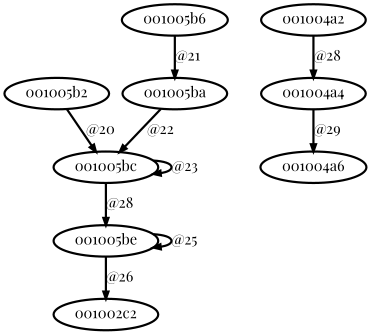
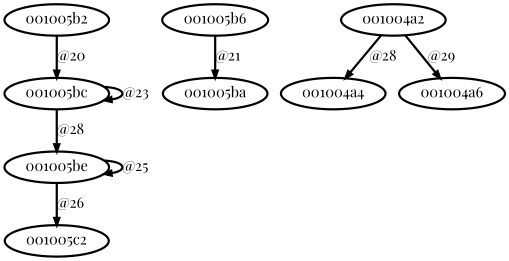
edge "001004a4" -> "001004a6": now "001004a2" -> "001004a6"
edge "001005ba" -> "001005bc": removed, label "@22"
node "001002c2": label "001002c2" -> "001005c2"
